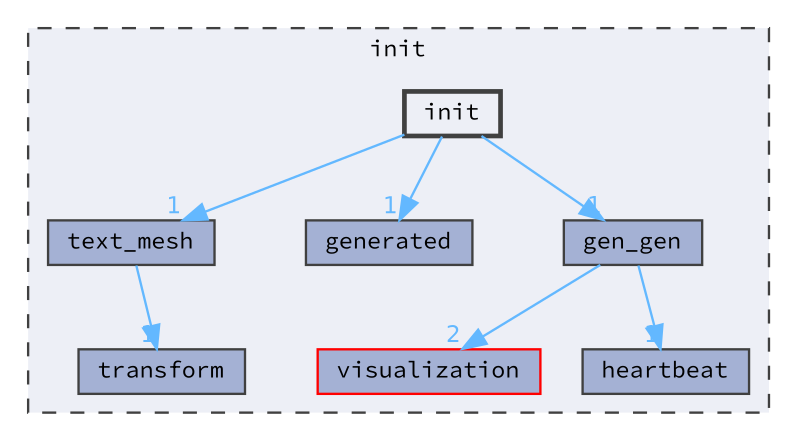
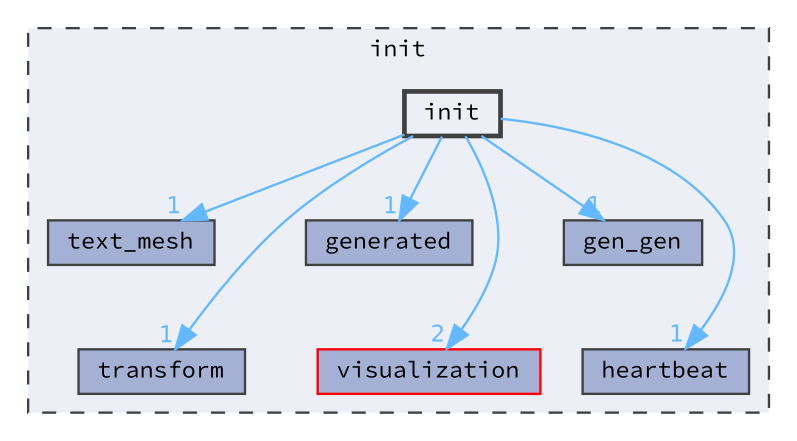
edge "text_mesh" -> "transform": now "init" -> "transform"
edge "gen_gen" -> "heartbeat": now "init" -> "heartbeat"
edge "gen_gen" -> "visualization": now "init" -> "visualization"
